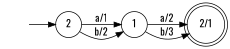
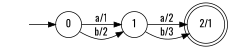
node "2": label "2" -> "0"
